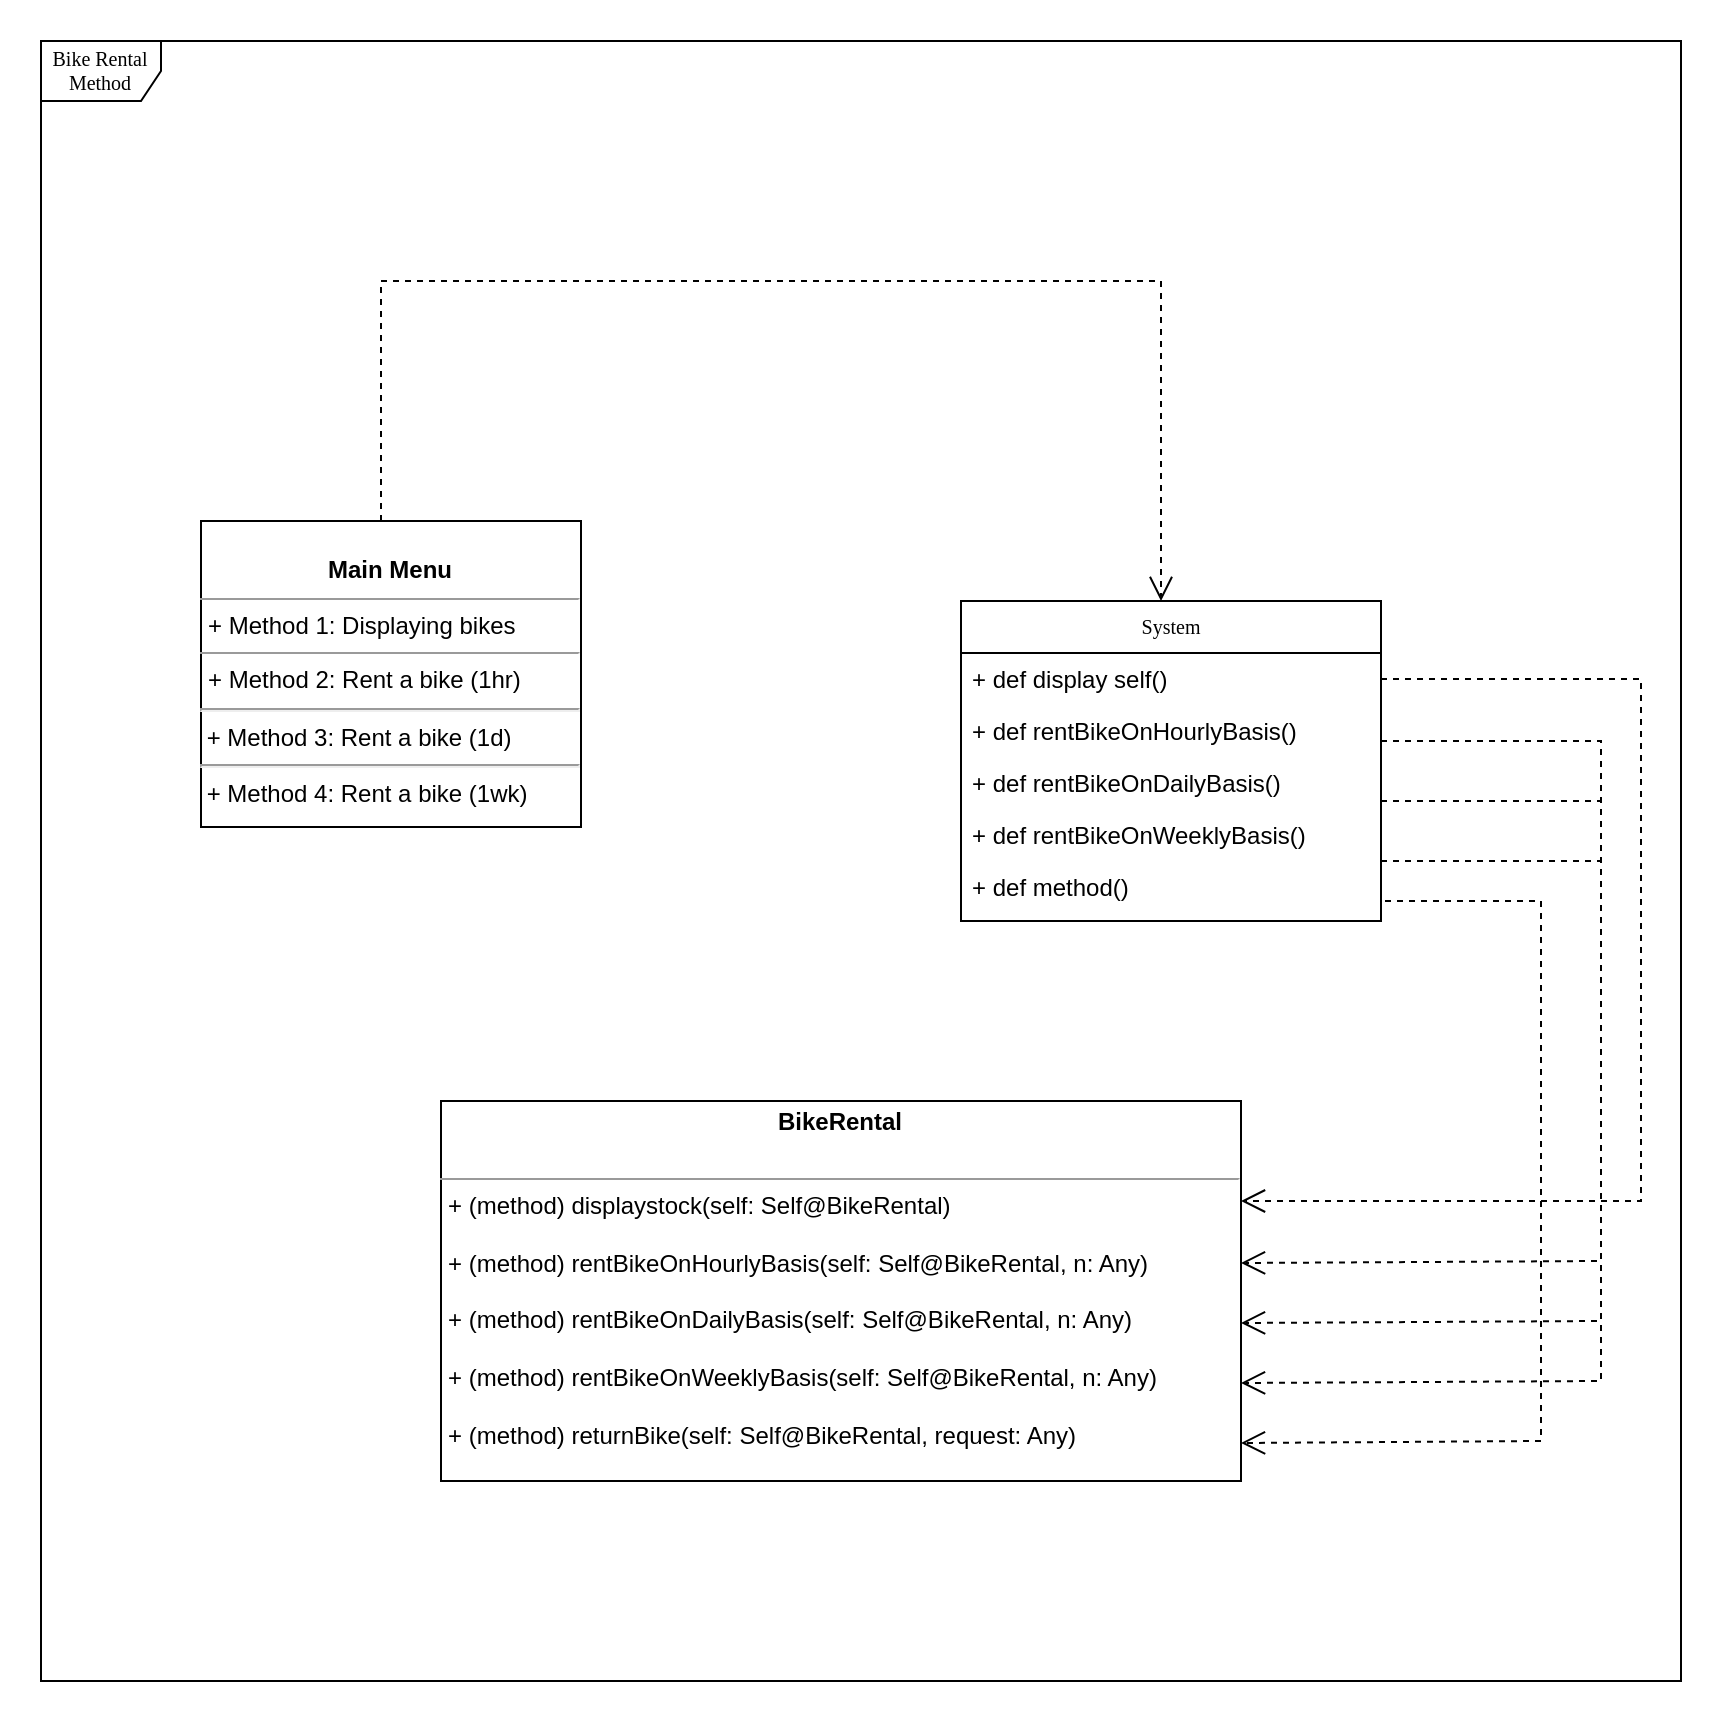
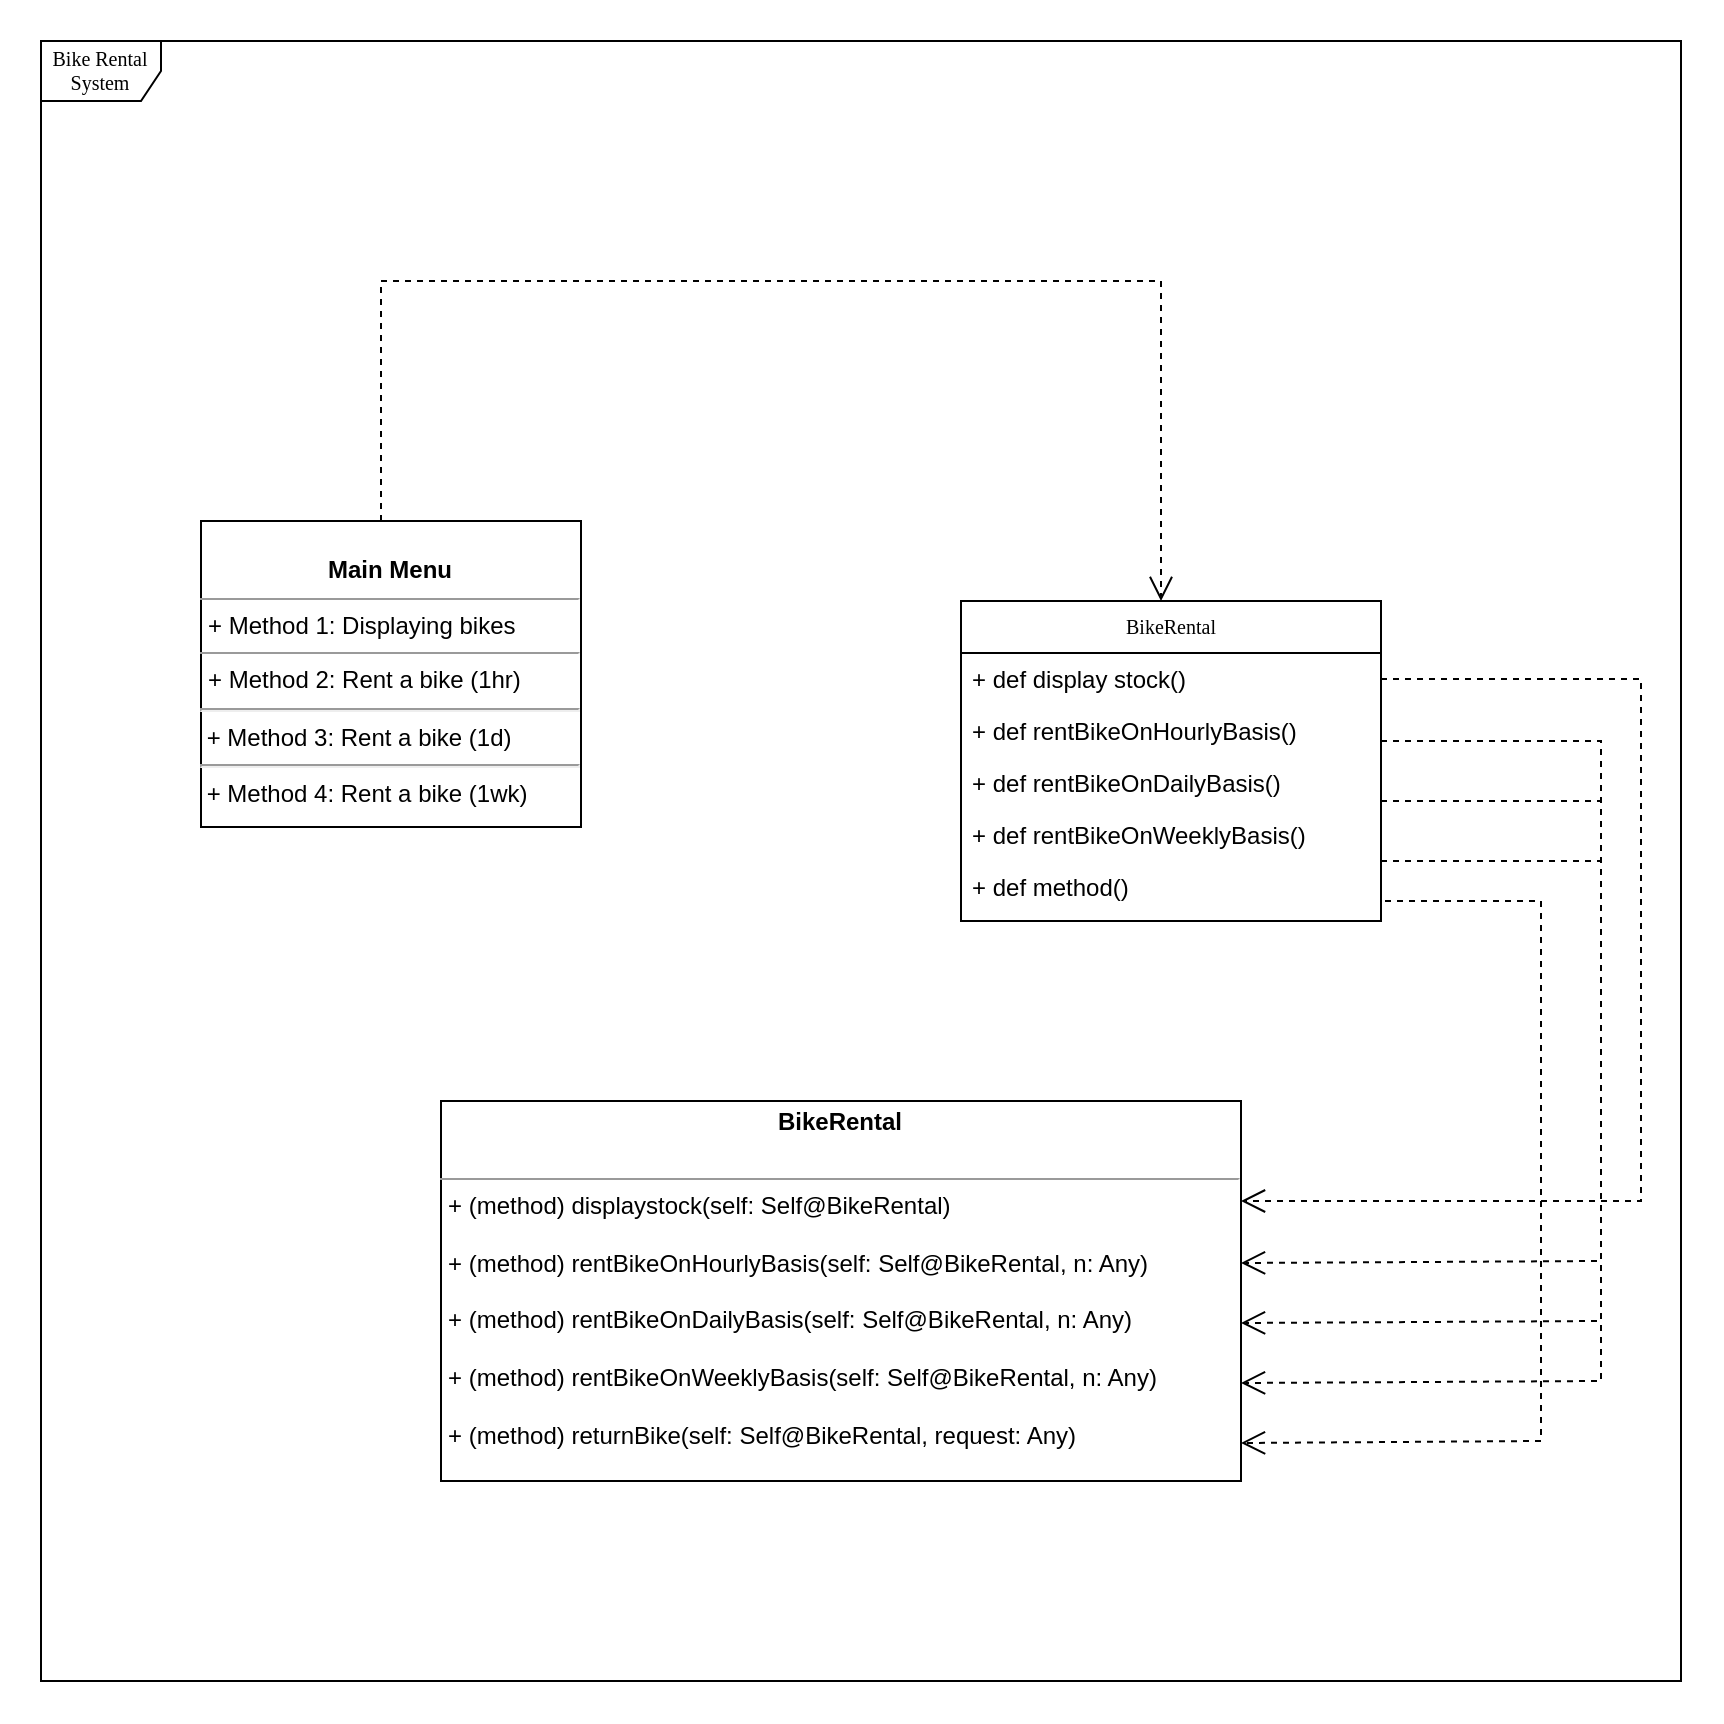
node "Bike Rental Method": label "Bike Rental Method" -> "Bike Rental System"
node "System": label "System" -> "BikeRental"
node "+ def display self()": label "+ def display self()" -> "+ def display stock()"
